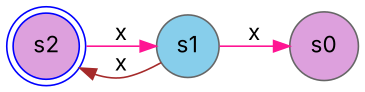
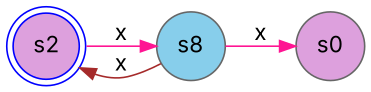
node "s1": label "s1" -> "s8"
